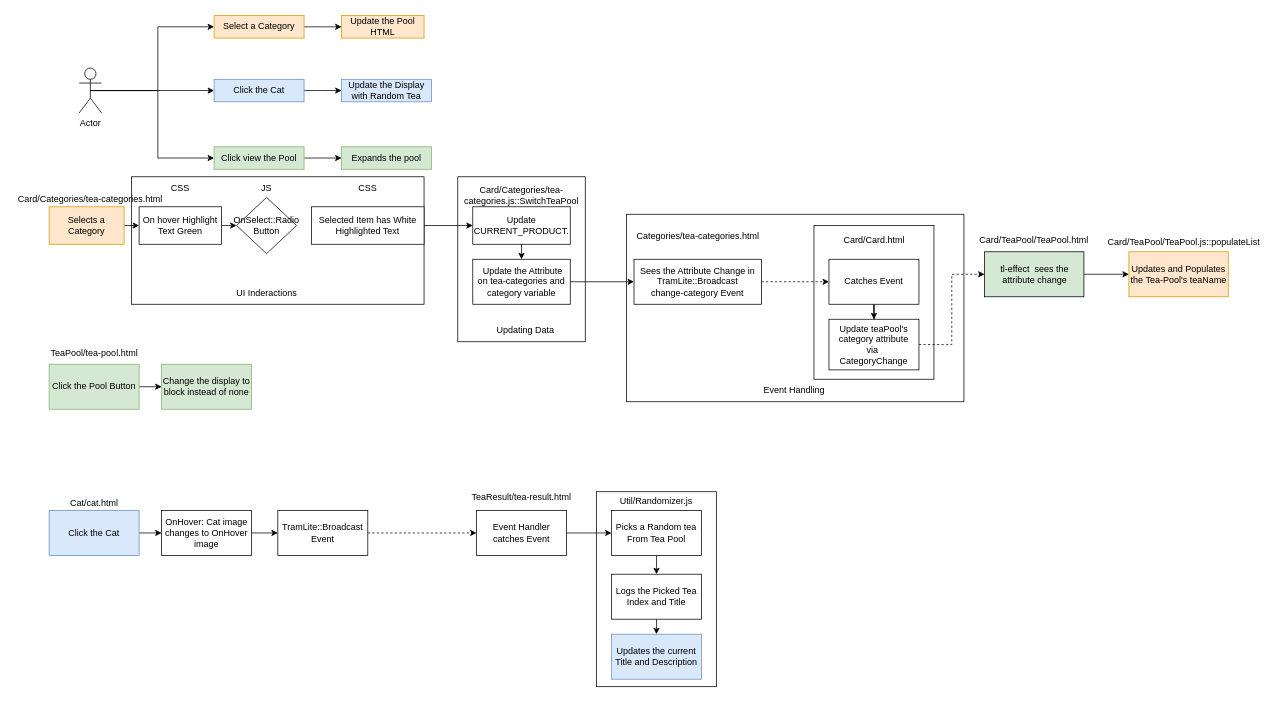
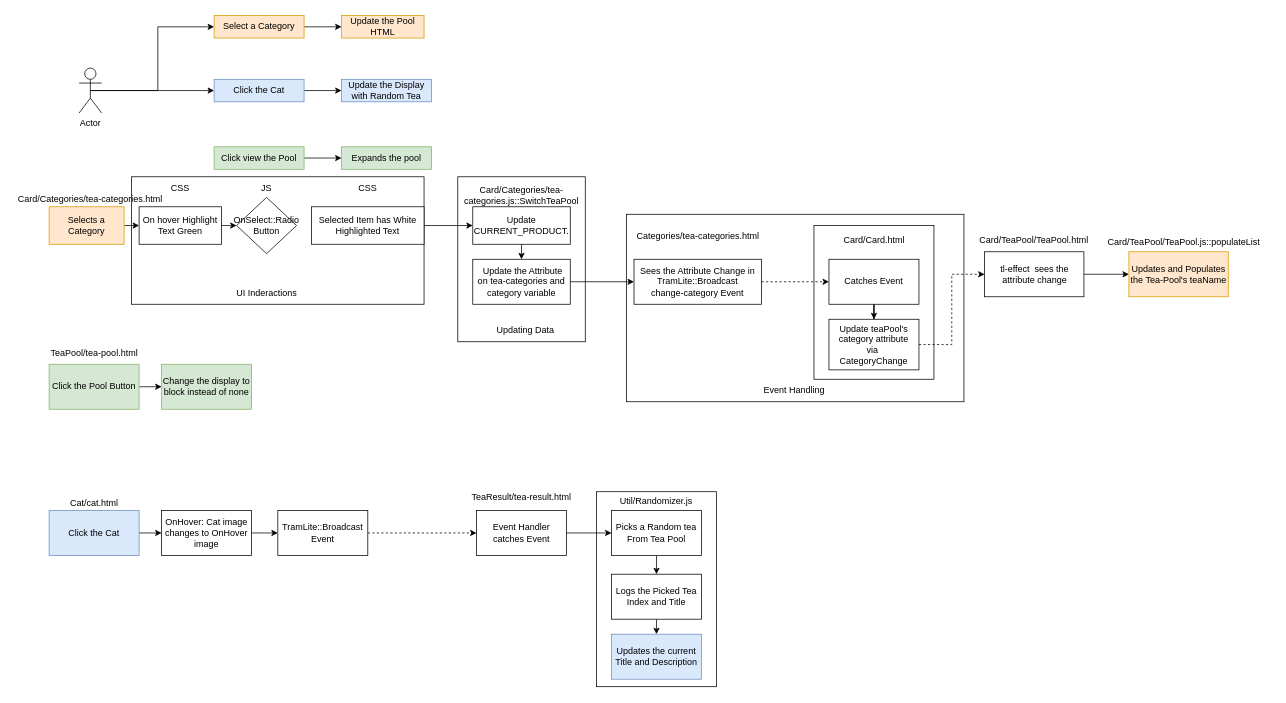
edge "Actor" -> "Click view the Pool": removed
node "tl-effect sees the attribute change": fillcolor #d5e8d4 -> #ffffff
